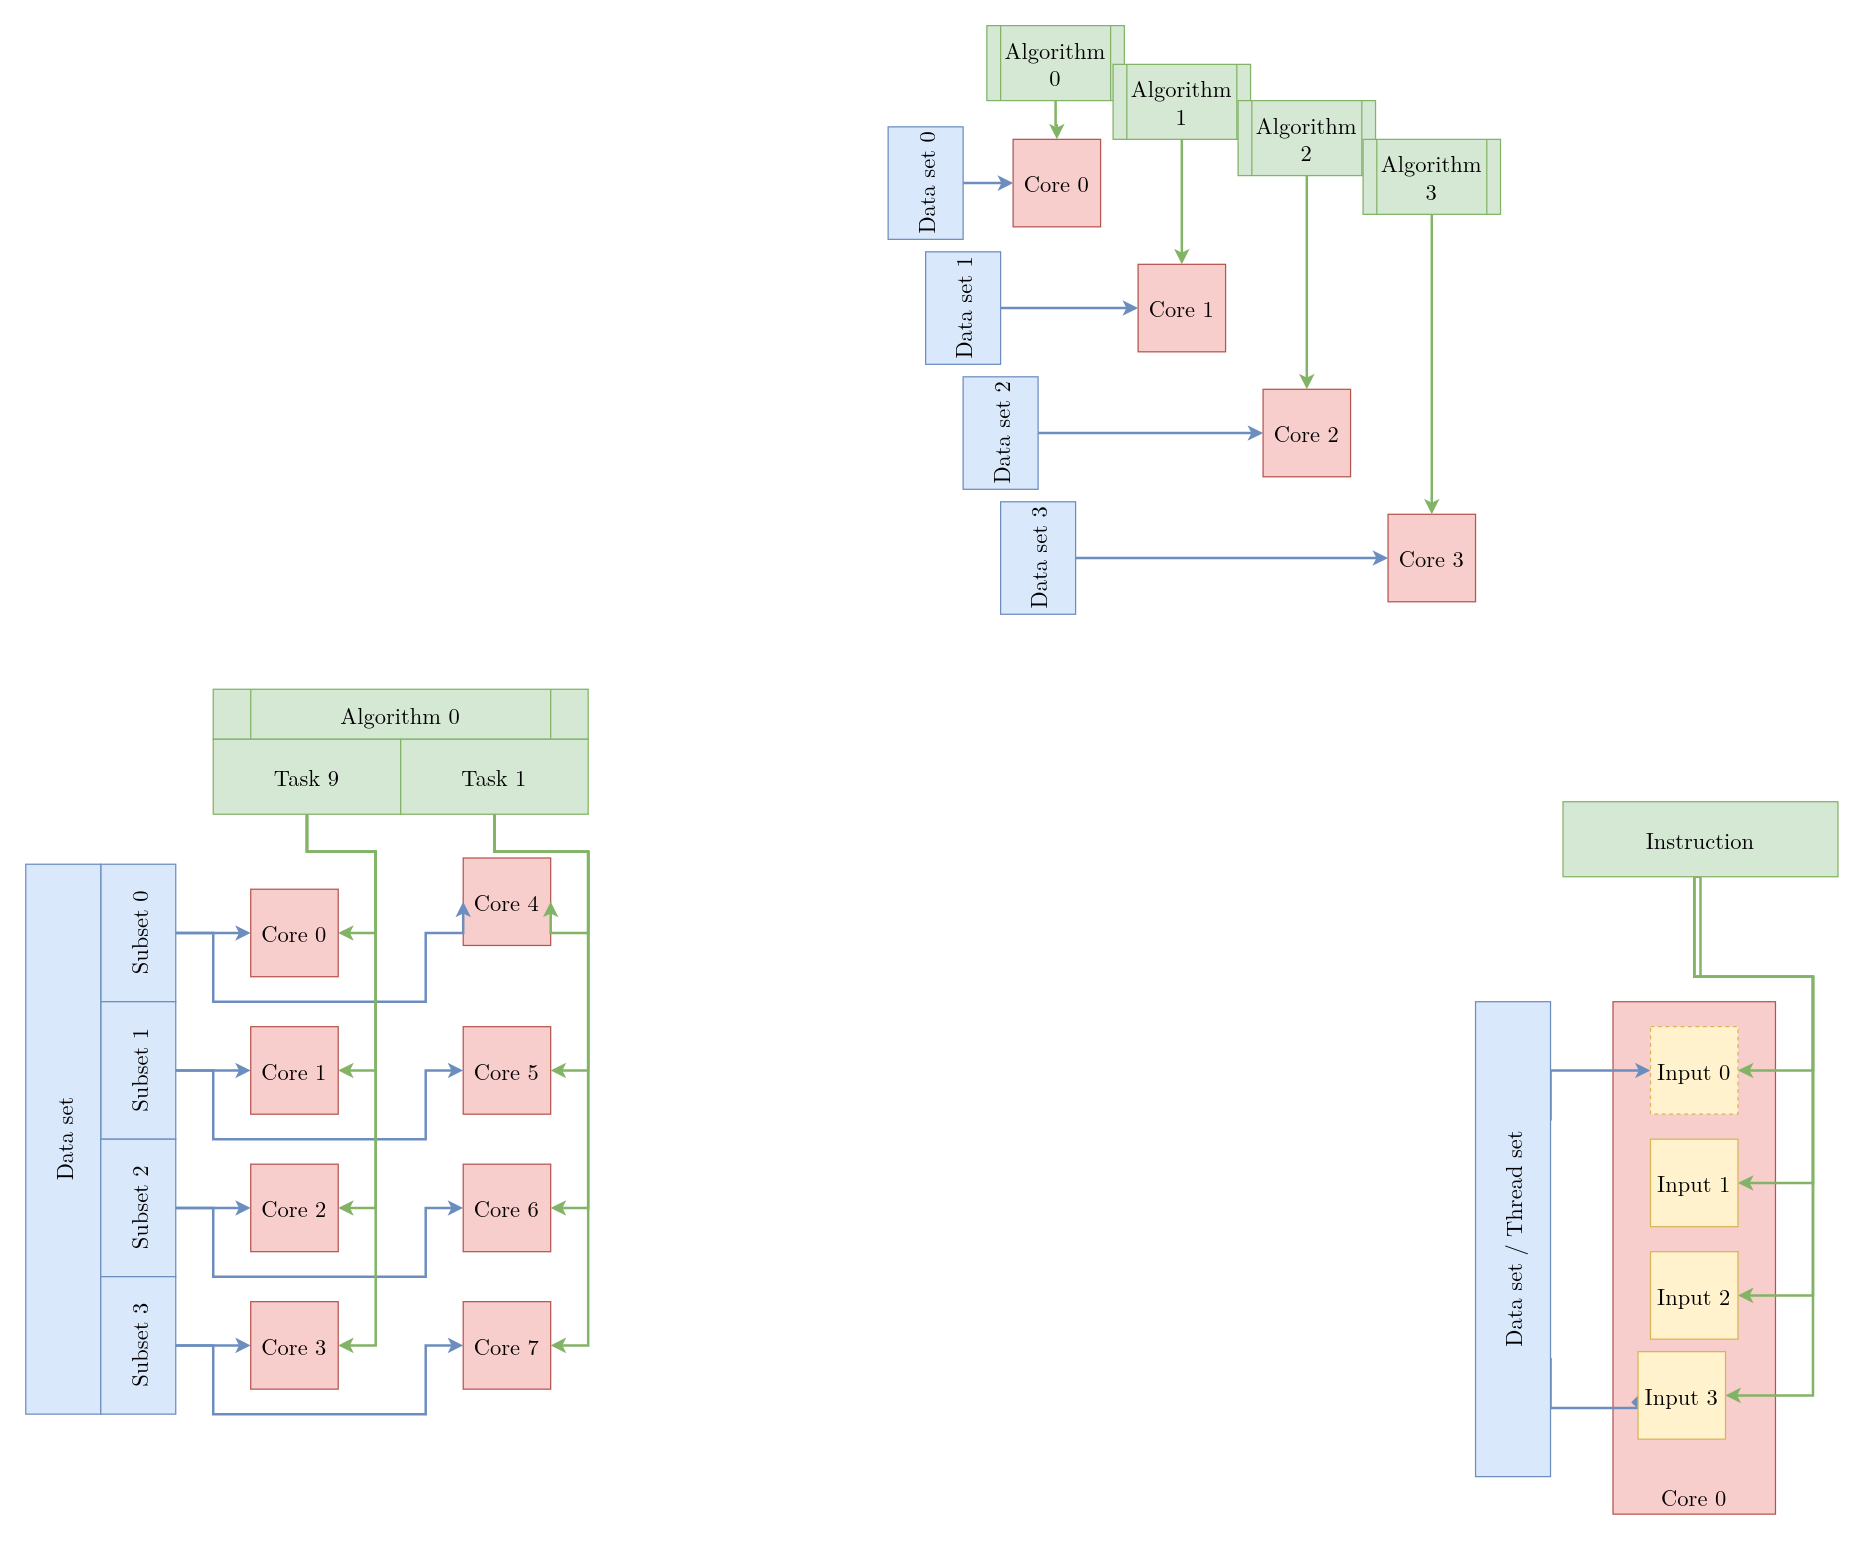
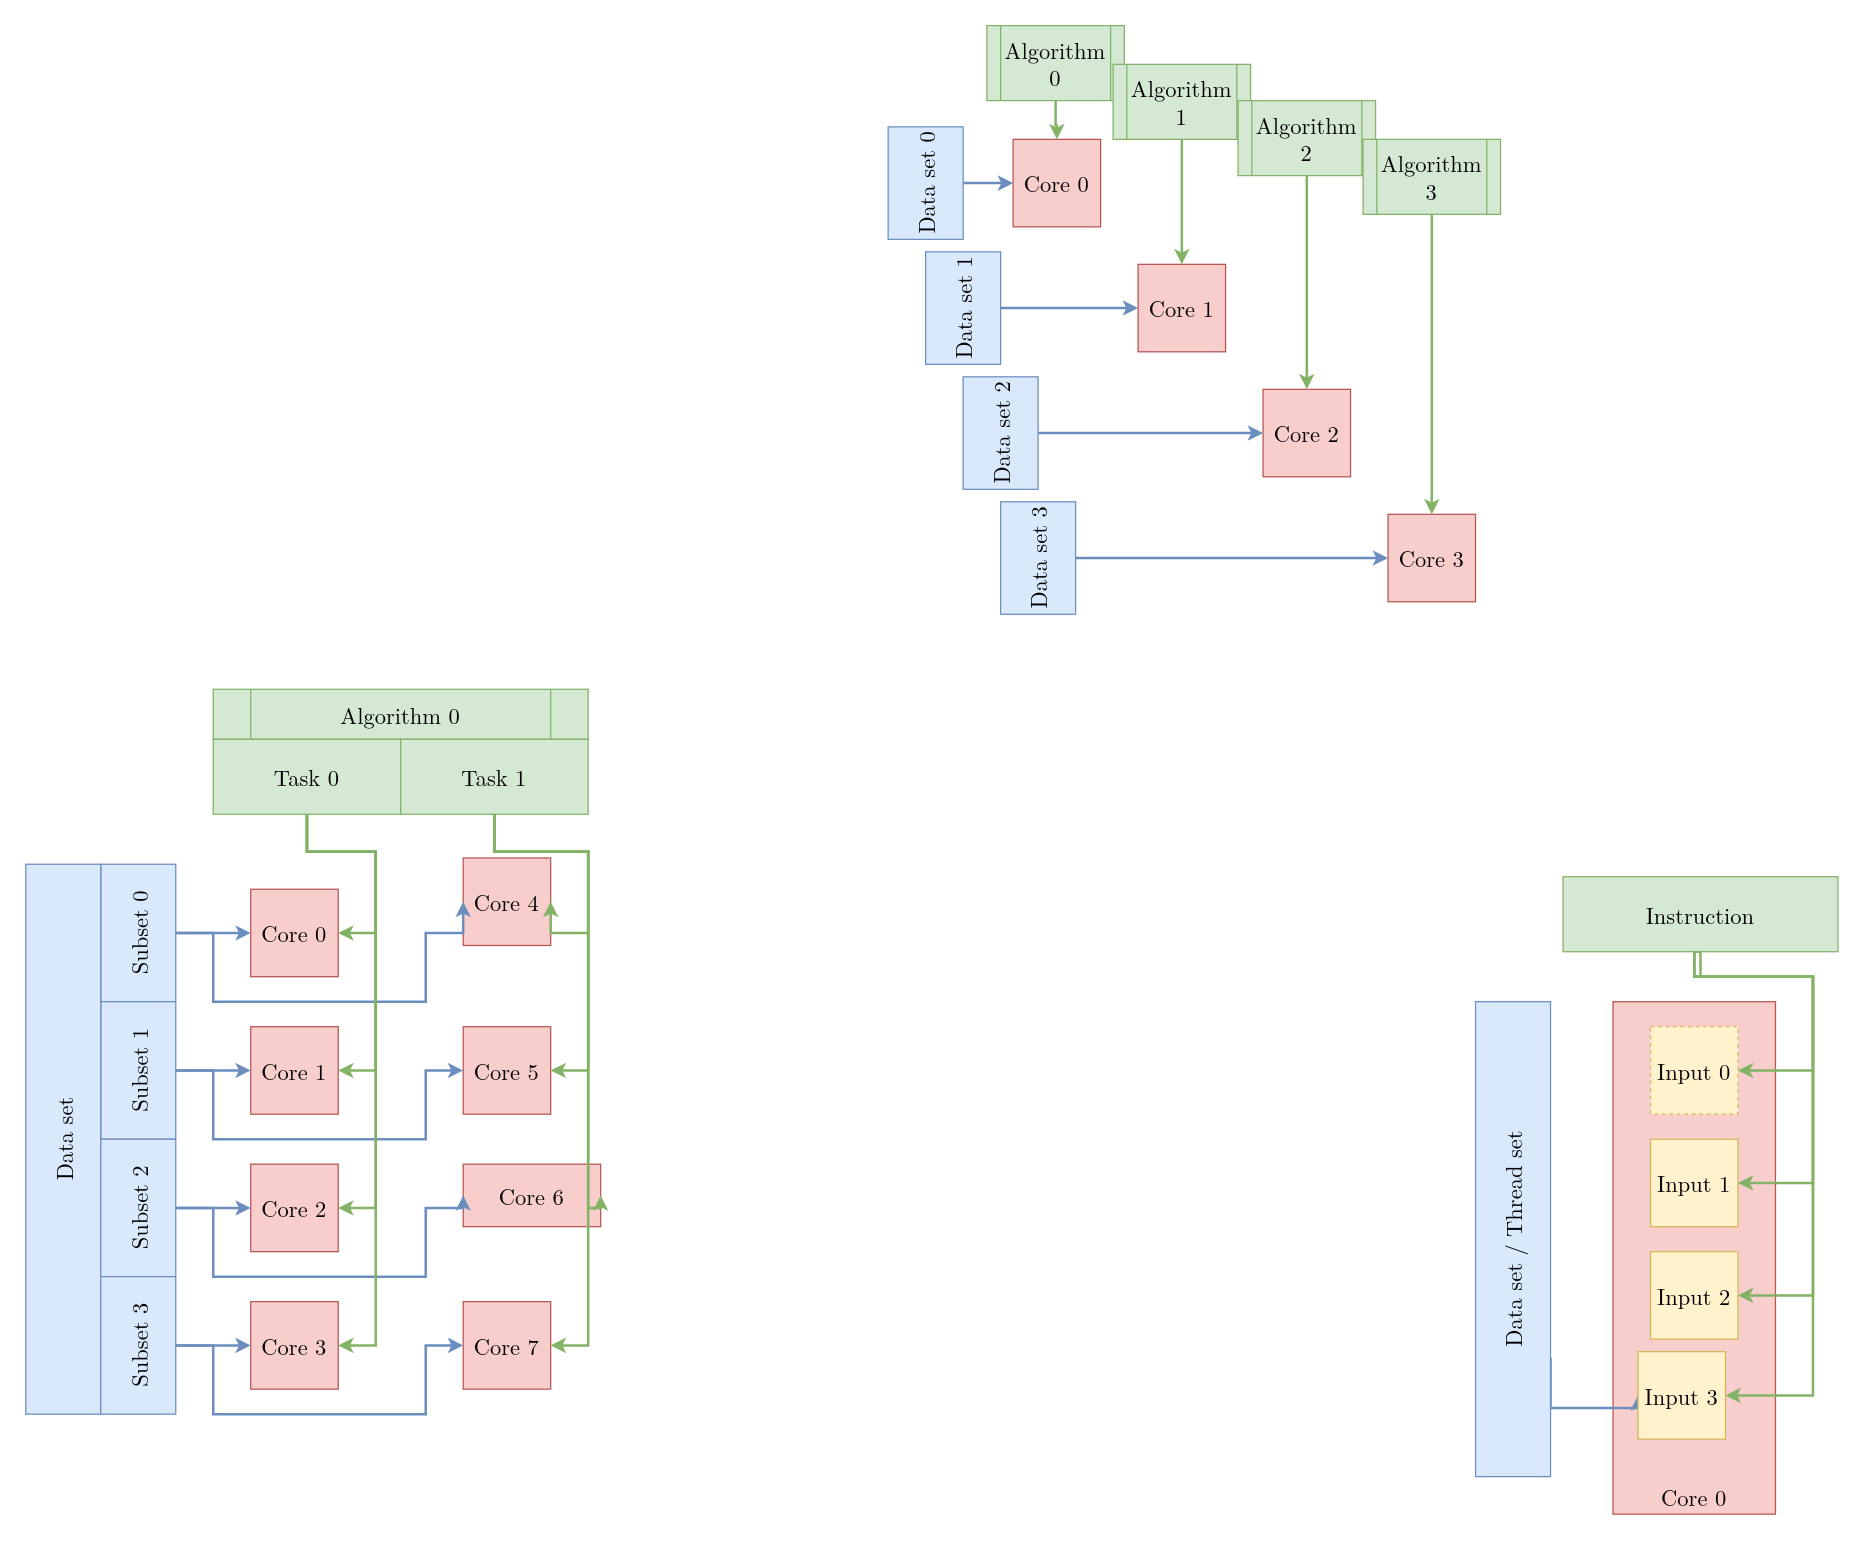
node "Task 9": label "Task 9" -> "Task 0"
node "Instruction": moved (1701, 839) -> (1701, 914)
edge "Data set / Thread set" -> "Input 0": removed
node "Core 6": size 88x88 -> 138x63
edge "Data set / Thread set" -> "Input 3": arrowhead diamond -> classic
